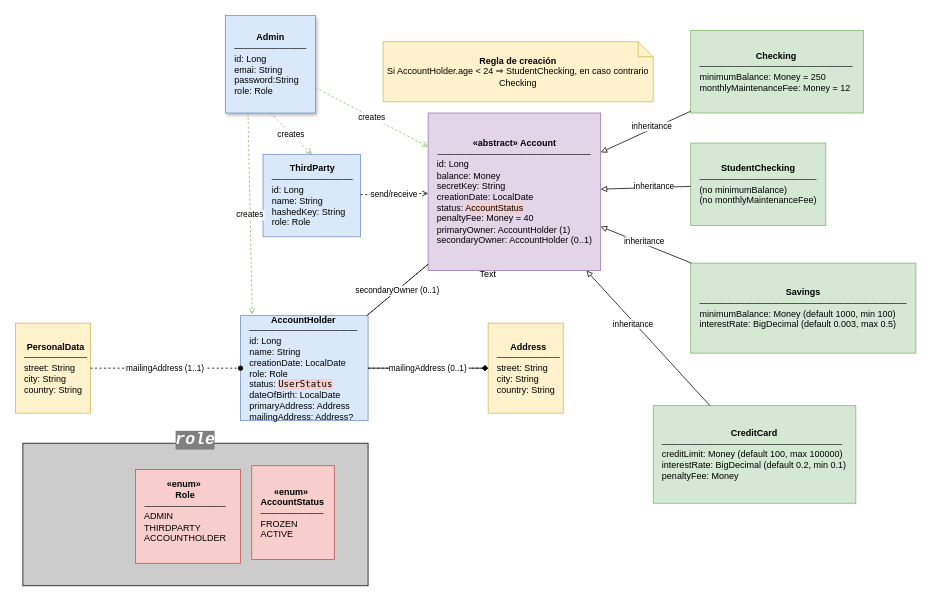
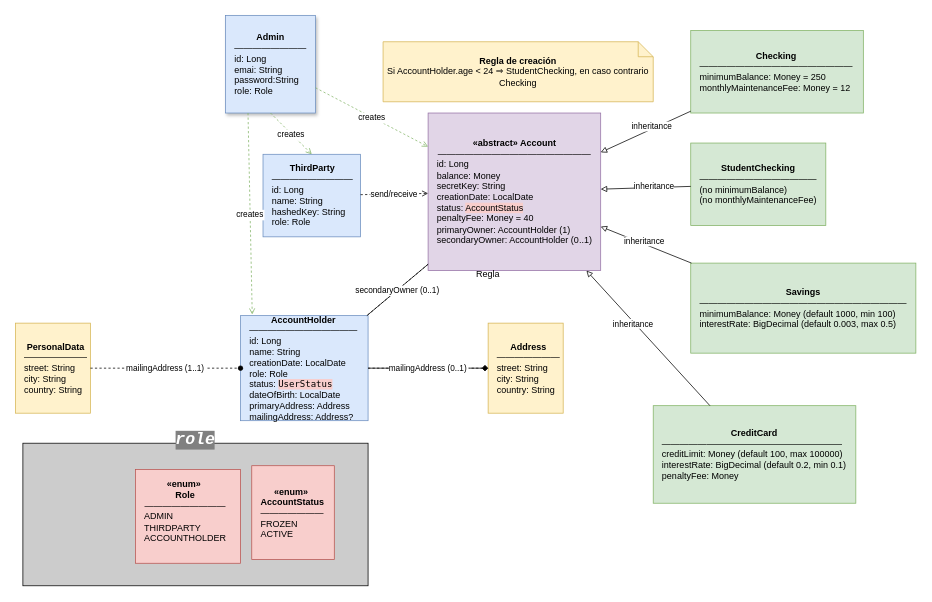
node "Text": label "Text" -> "Regla"
